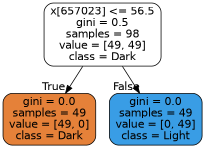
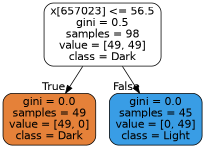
node "gini = 0.0 samples = 49 value = [0, 49] class = Light": label "gini = 0.0 samples = 49 value = [0, 49] class = Light" -> "gini = 0.0 samples = 45 value = [0, 49] class = Light"
